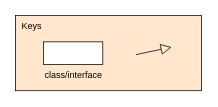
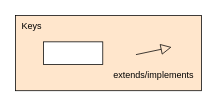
node "class/interface": removed
node "extends/implements": added
